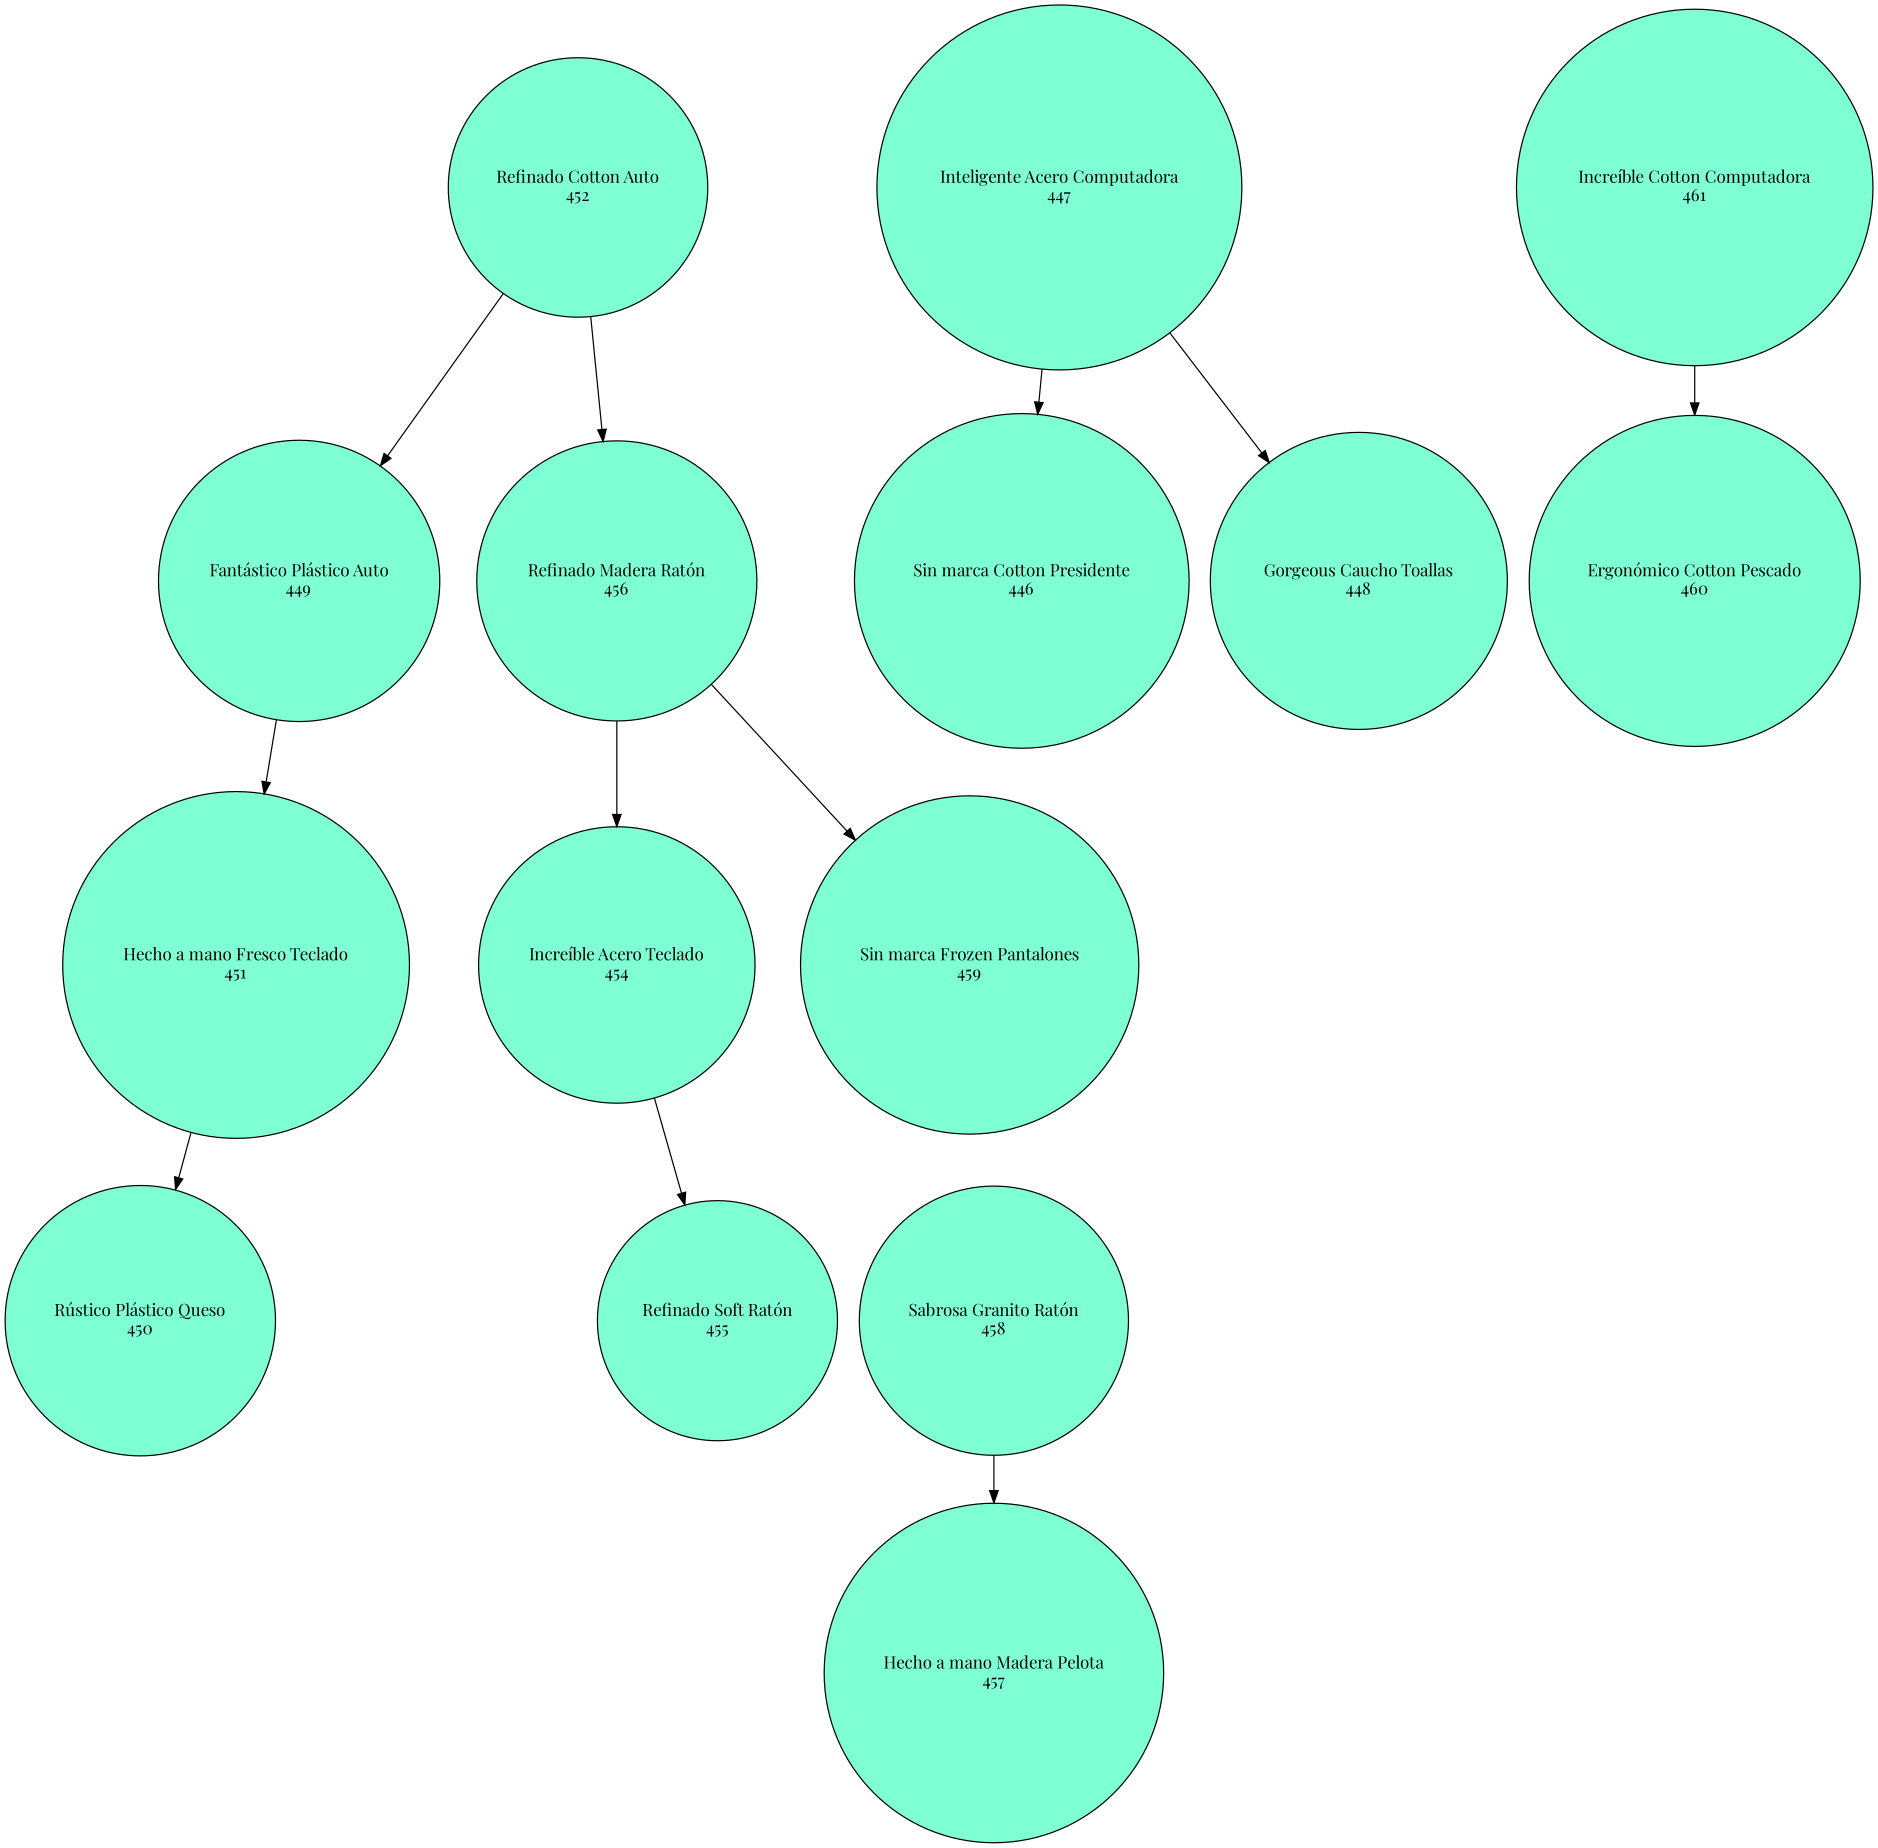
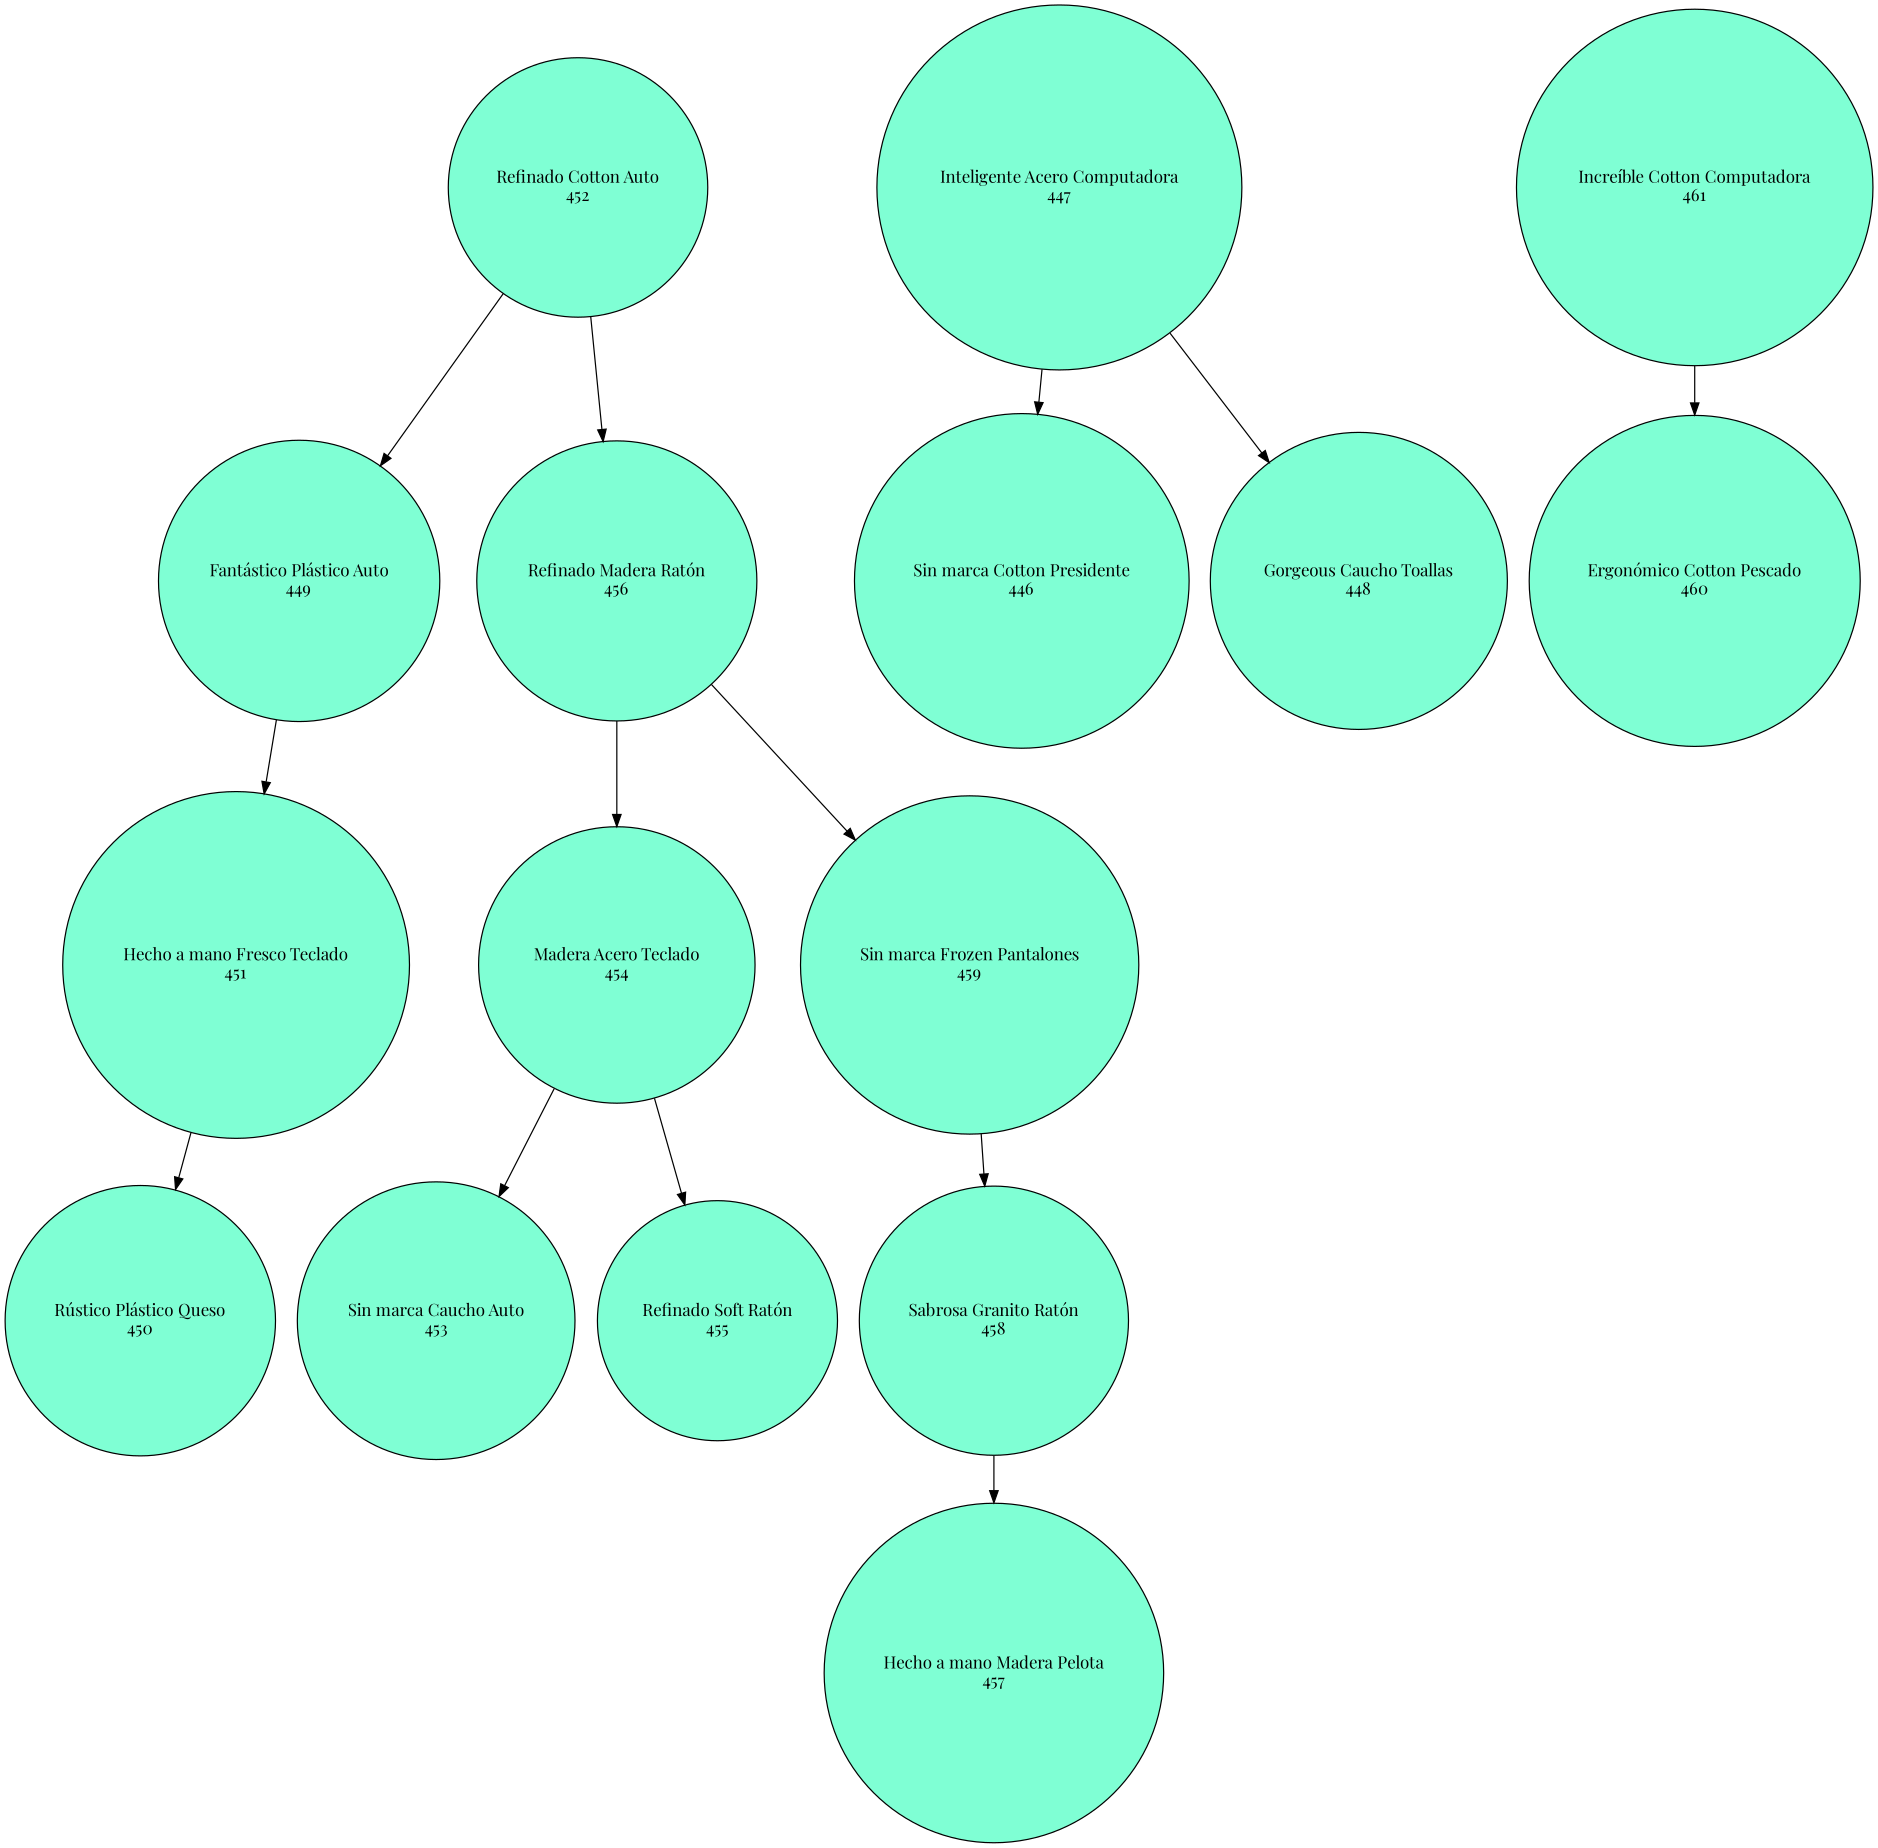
node "Increíble Acero Teclado 454": label "Increíble Acero Teclado 454" -> "Madera Acero Teclado 454"
edge "Sin marca Frozen Pantalones 459" -> "Sabrosa Granito Ratón 458": added
node "Sin marca Caucho Auto 453": added
